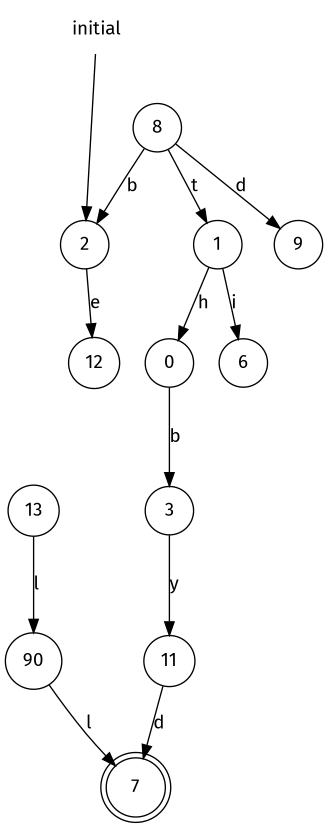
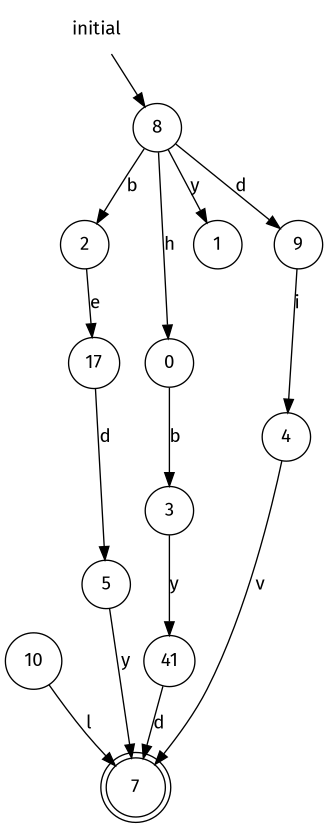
edge "initial" -> "2": now "initial" -> "8"
edge "8" -> "1": label "t" -> "y"
edge "1" -> "0": now "8" -> "0"
node "12": label "12" -> "17"
node "6": removed
node "4": added
node "13": removed
node "5": added
node "90": label "90" -> "10"
node "11": label "11" -> "41"
